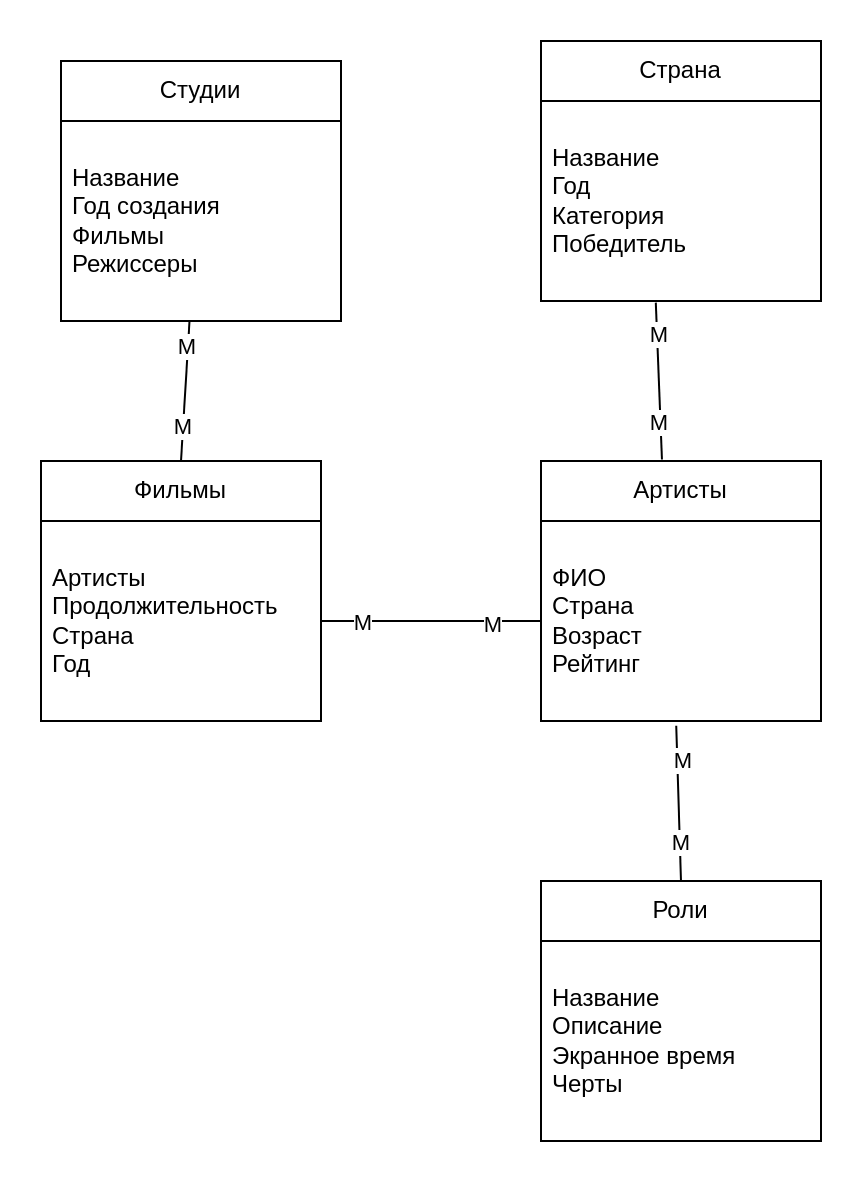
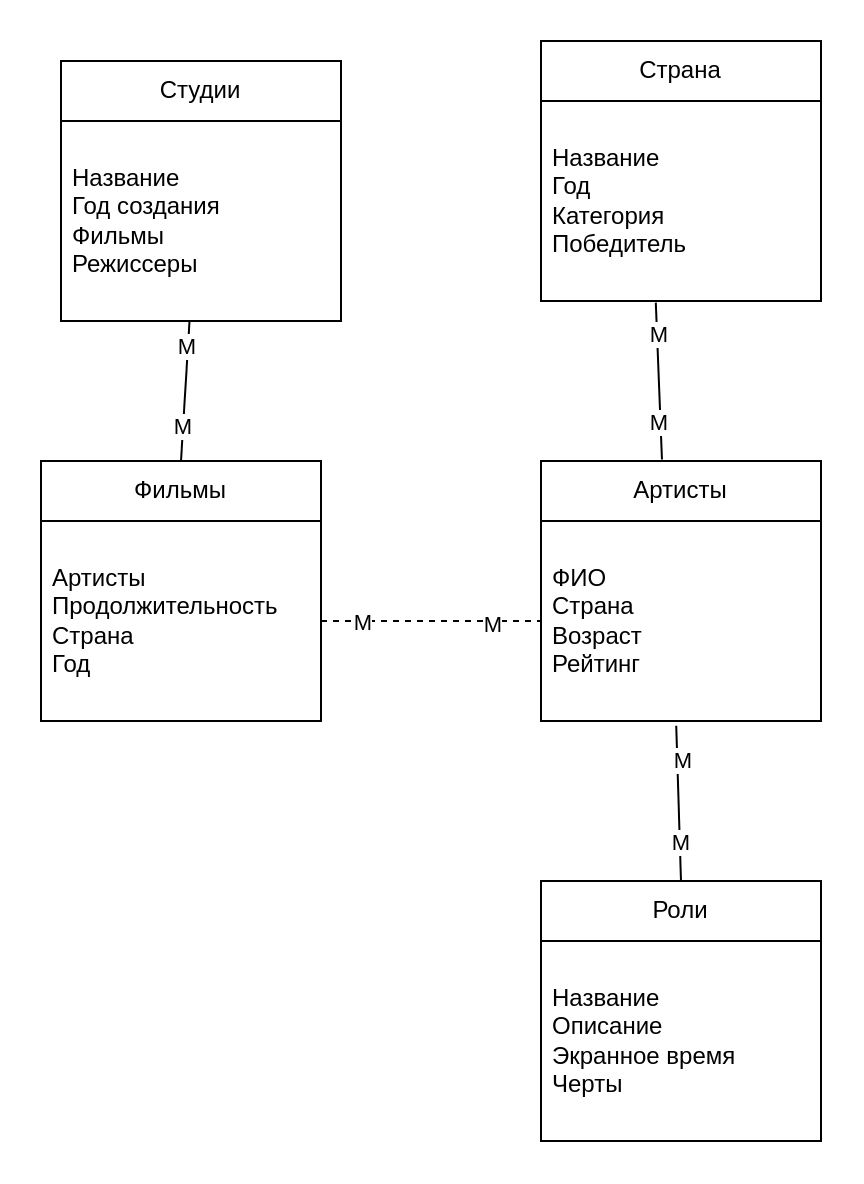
edge "Артисты Продолжительность Страна Год" -- "ФИО Страна Возраст Рейтинг": style solid -> dashed
